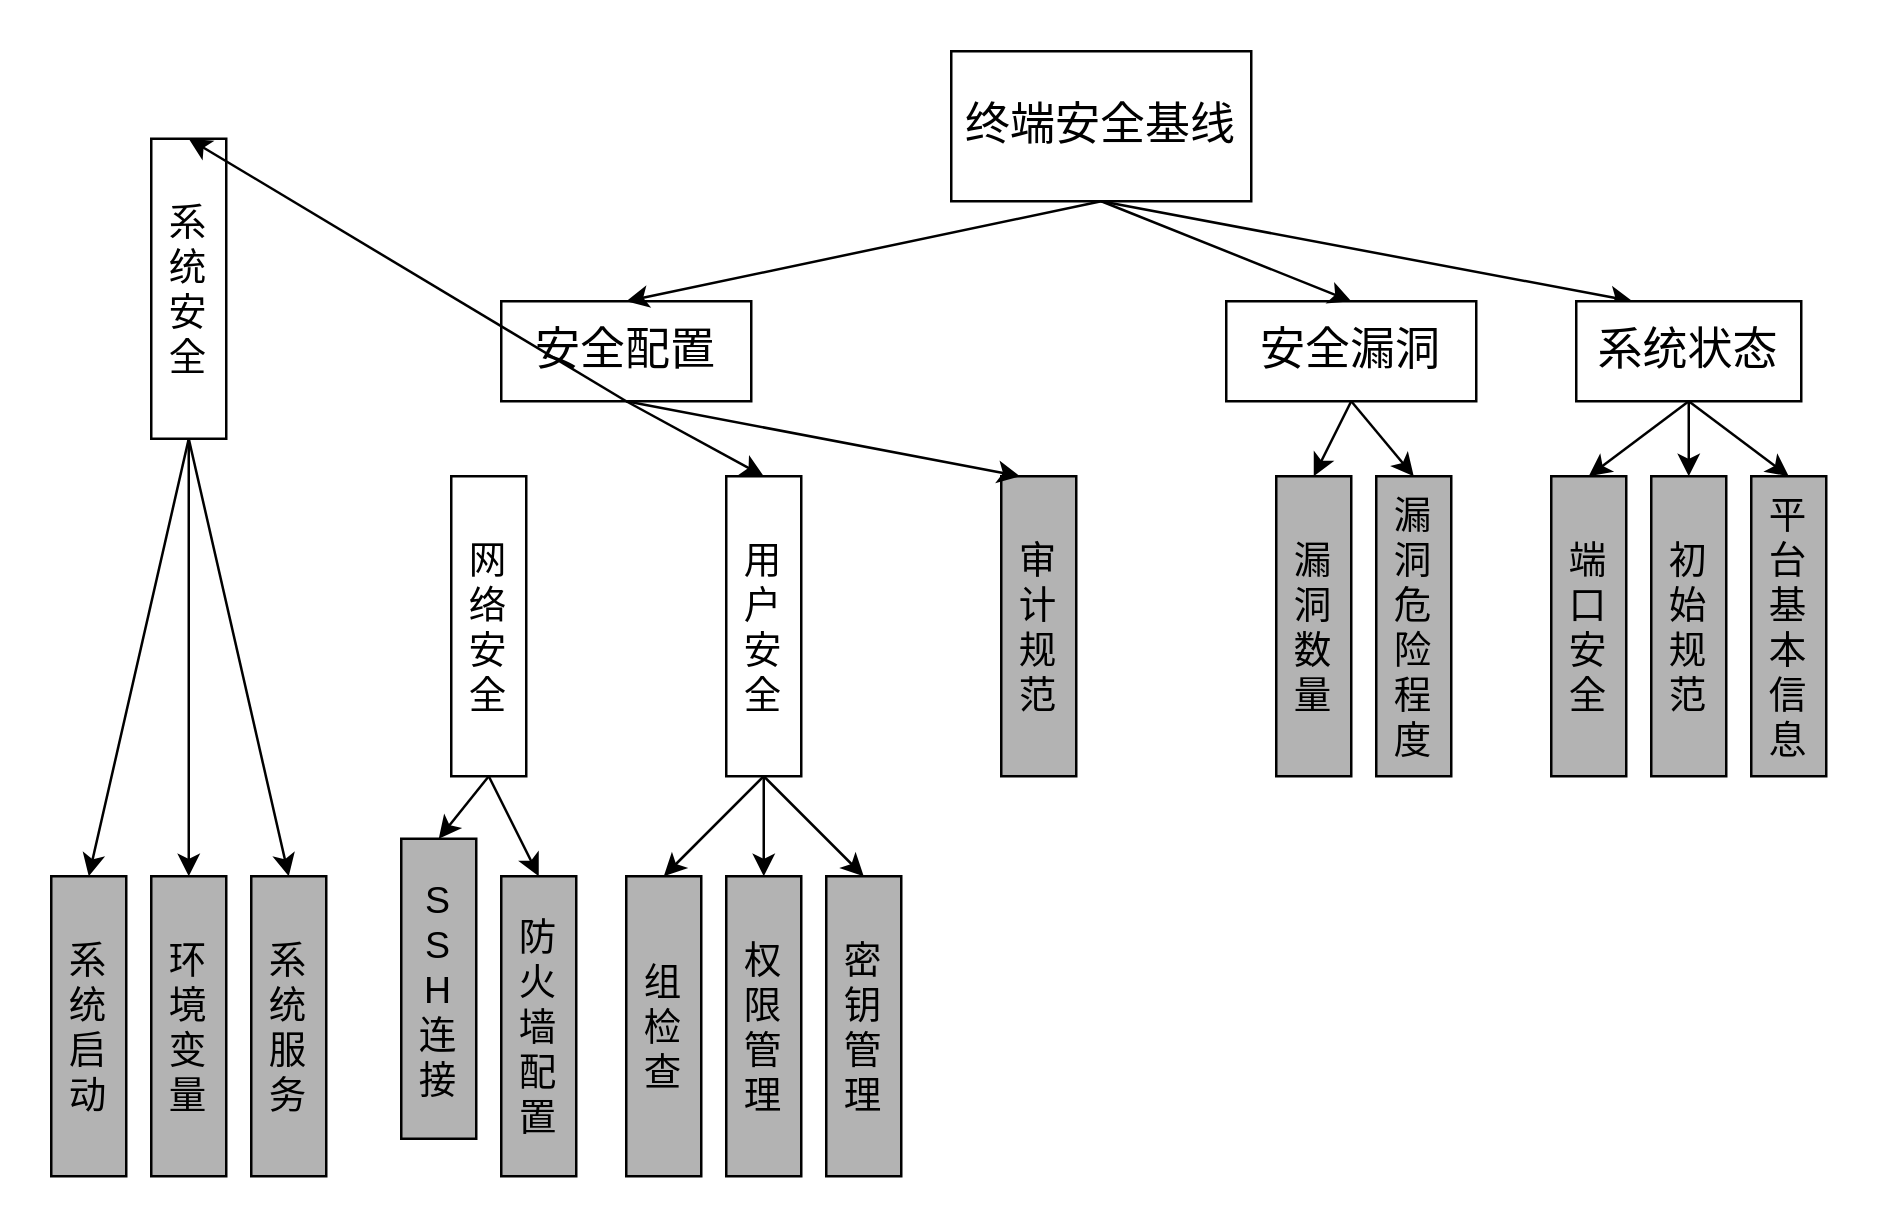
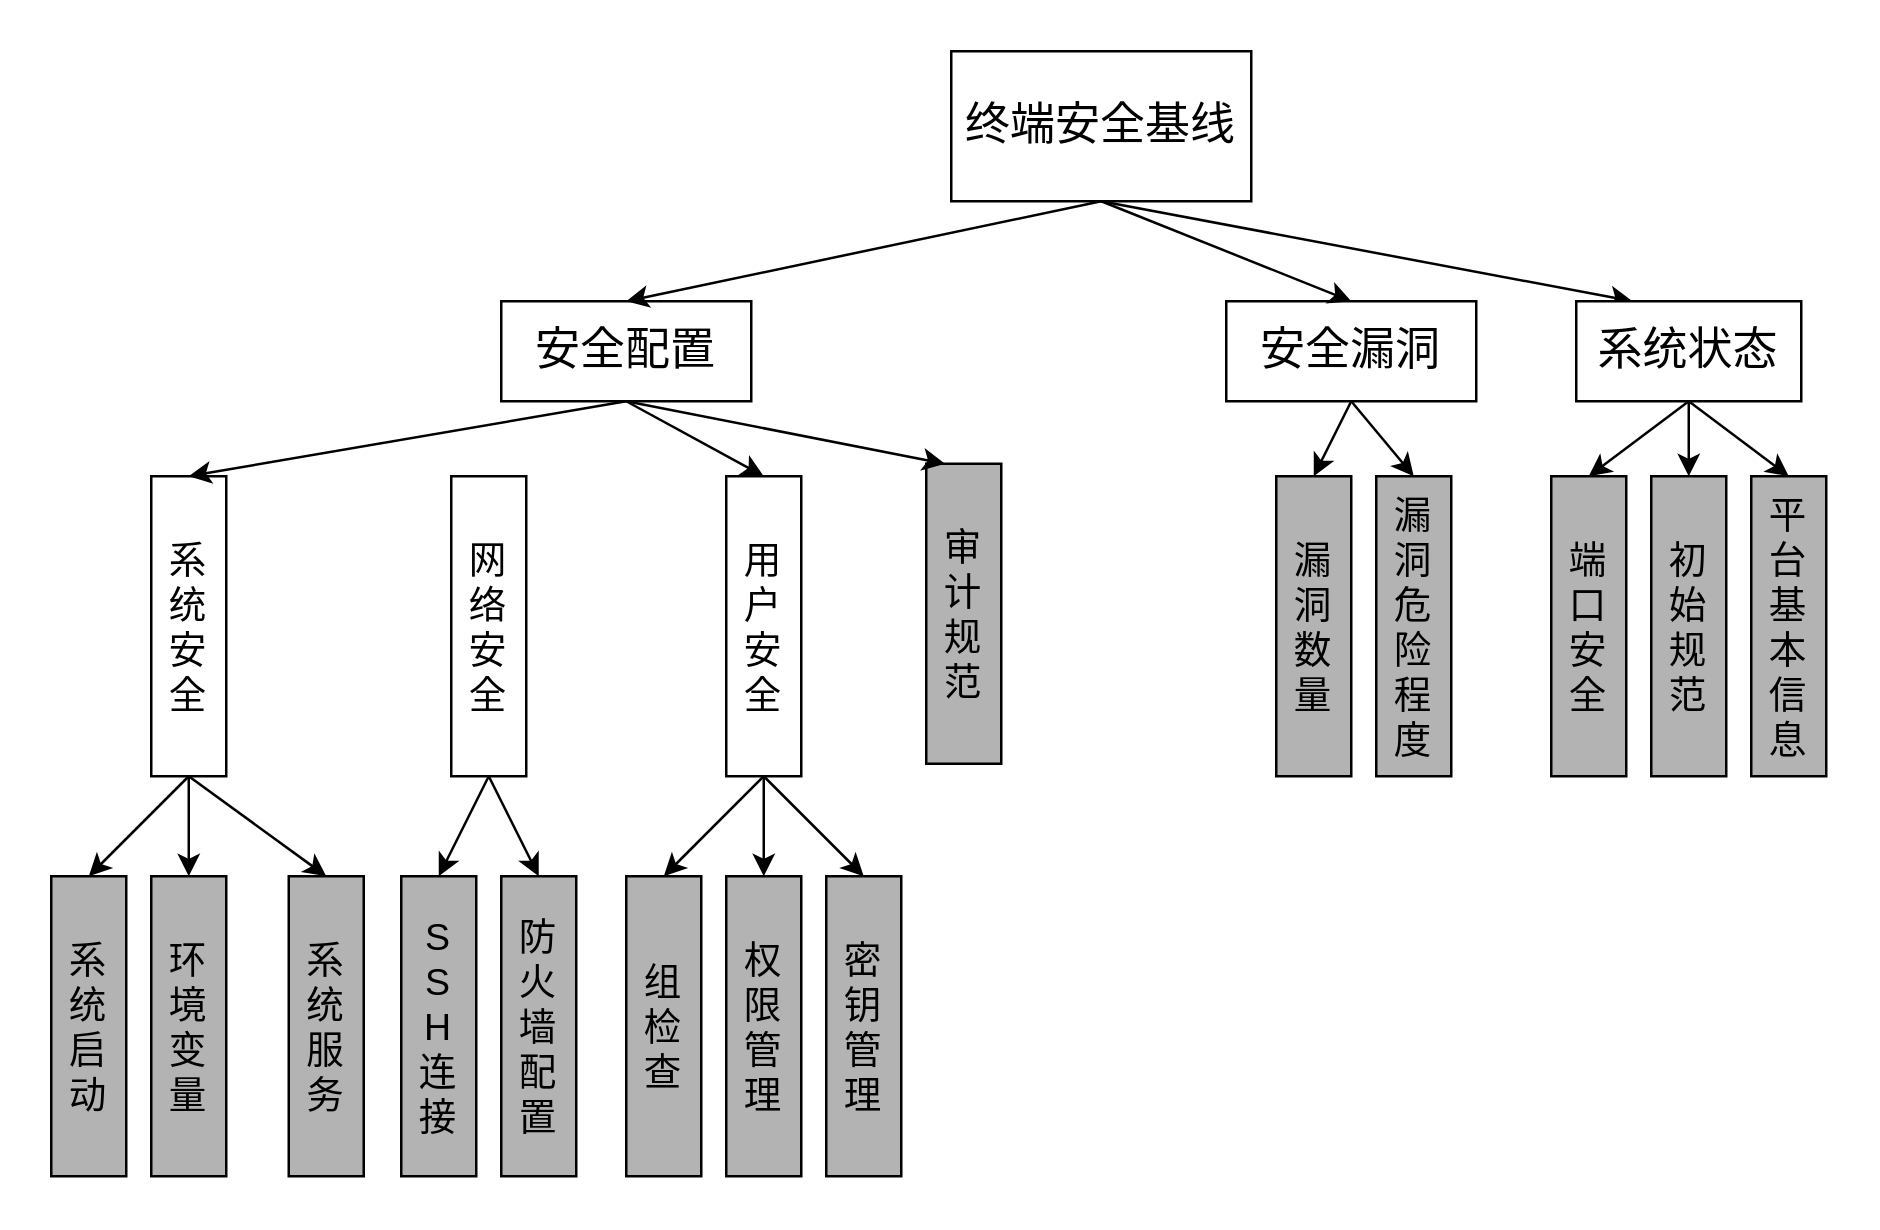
node "系统安全": moved (189, 289) -> (189, 626)
node "审计规范": moved (1039, 626) -> (964, 614)
node "S S H 连 接": moved (439, 989) -> (439, 1026)
node "系统服务": moved (289, 1026) -> (326, 1026)
